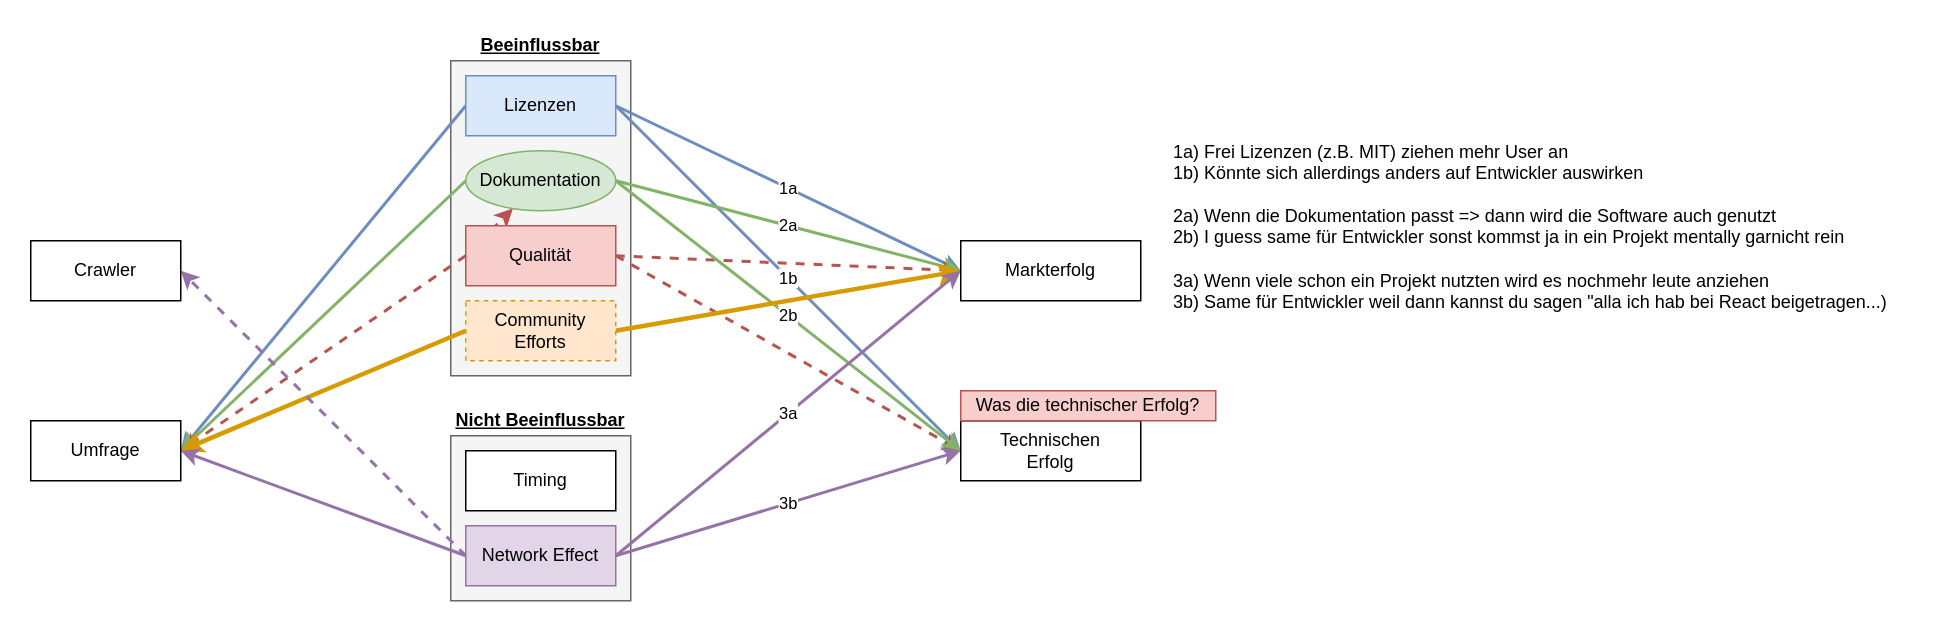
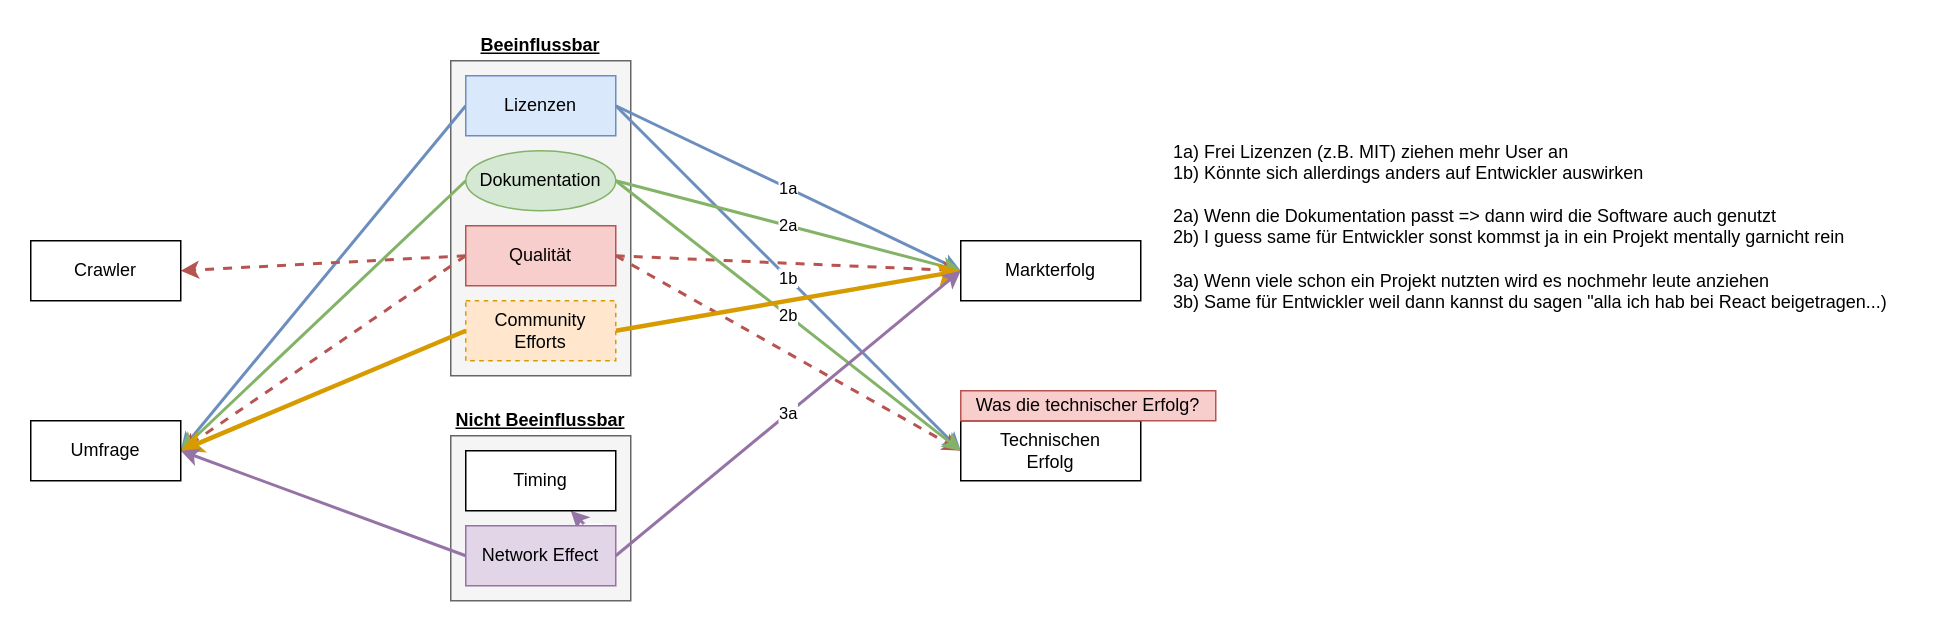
edge "Qualität" -> "Dokumentation": now "Qualität" -> "Crawler"
edge "Network Effect" -> "Crawler": removed
edge "Network Effect" -> "Technischen Erfolg": now "Network Effect" -> "Timing"
